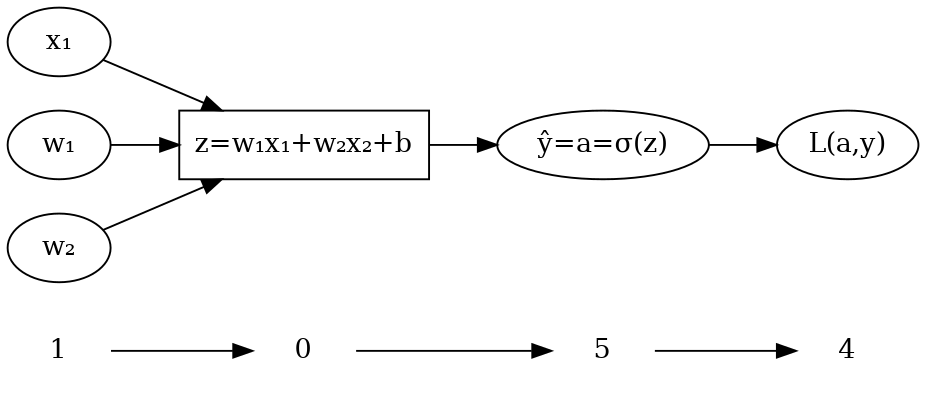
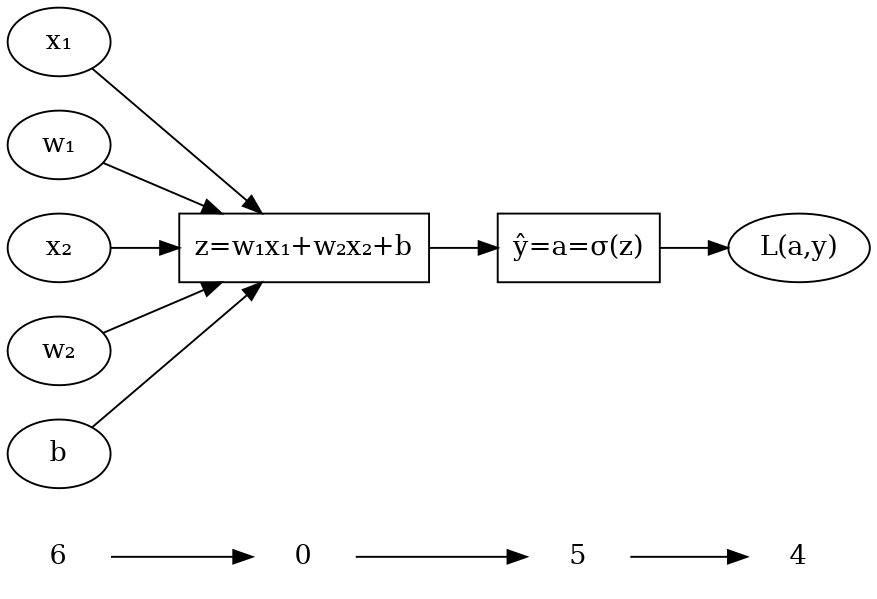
node "ŷ=a=σ(z)": shape ellipse -> box
node "x₂": added
node "1": label "1" -> "6"
node "b": added
